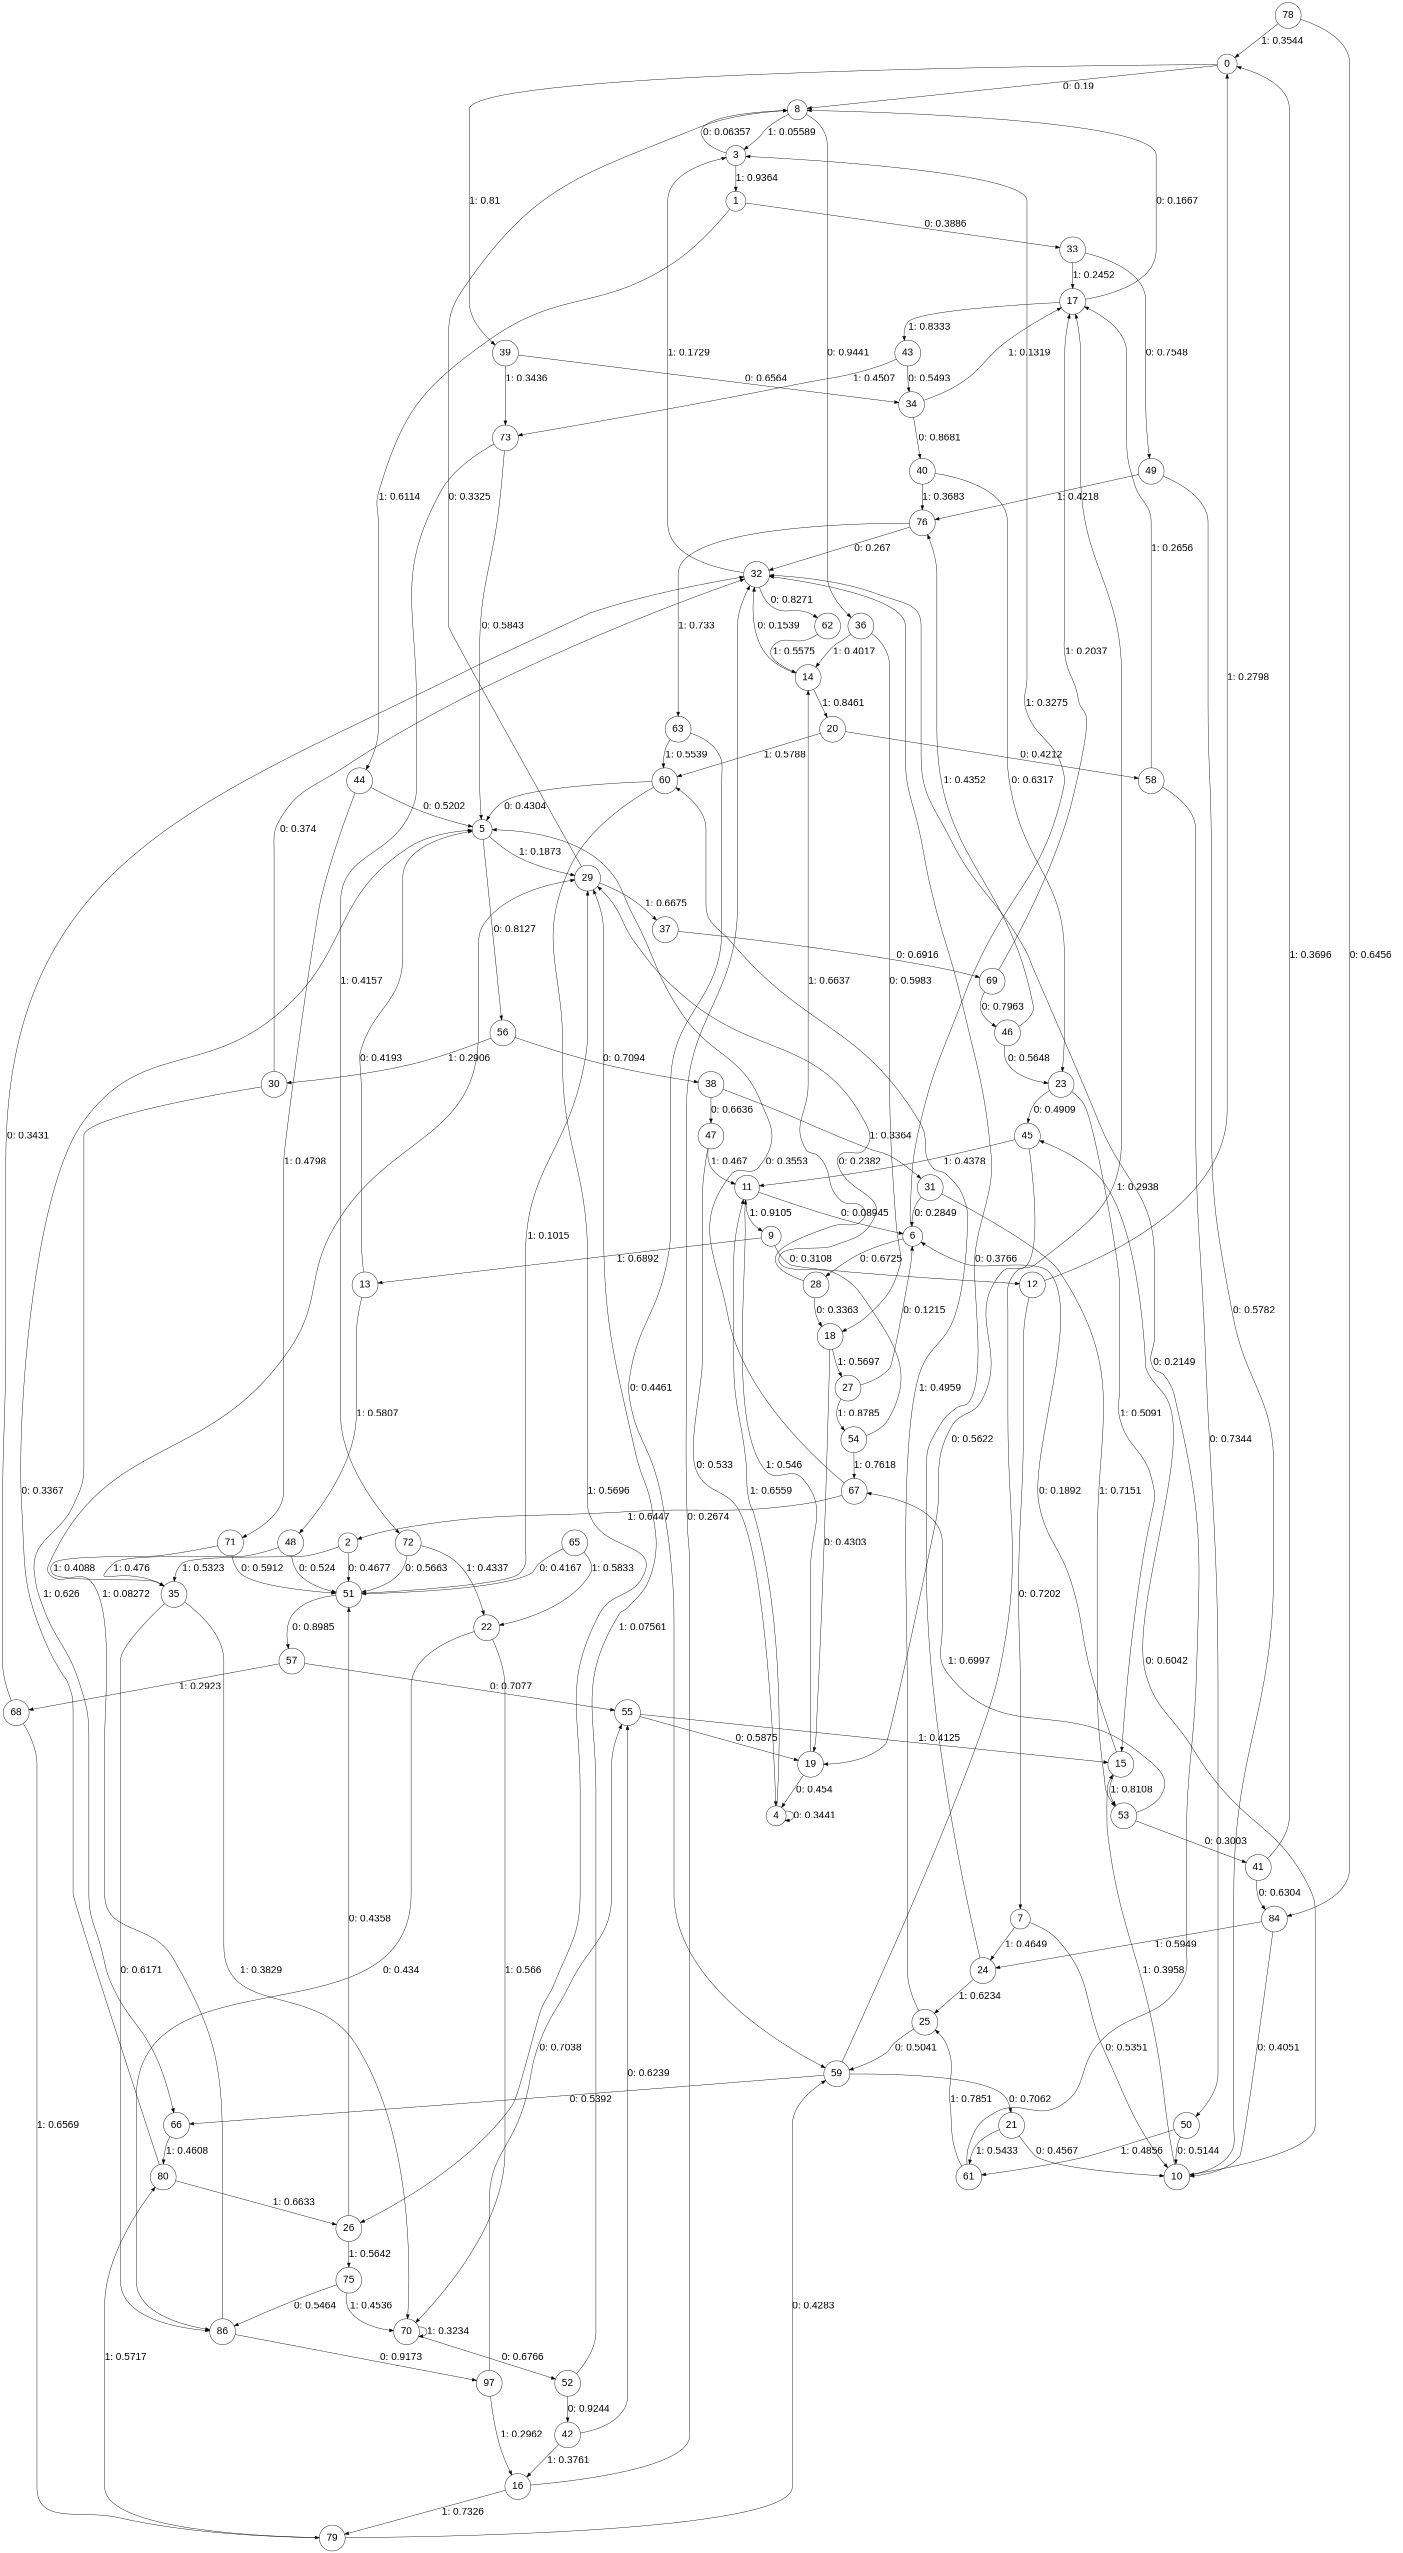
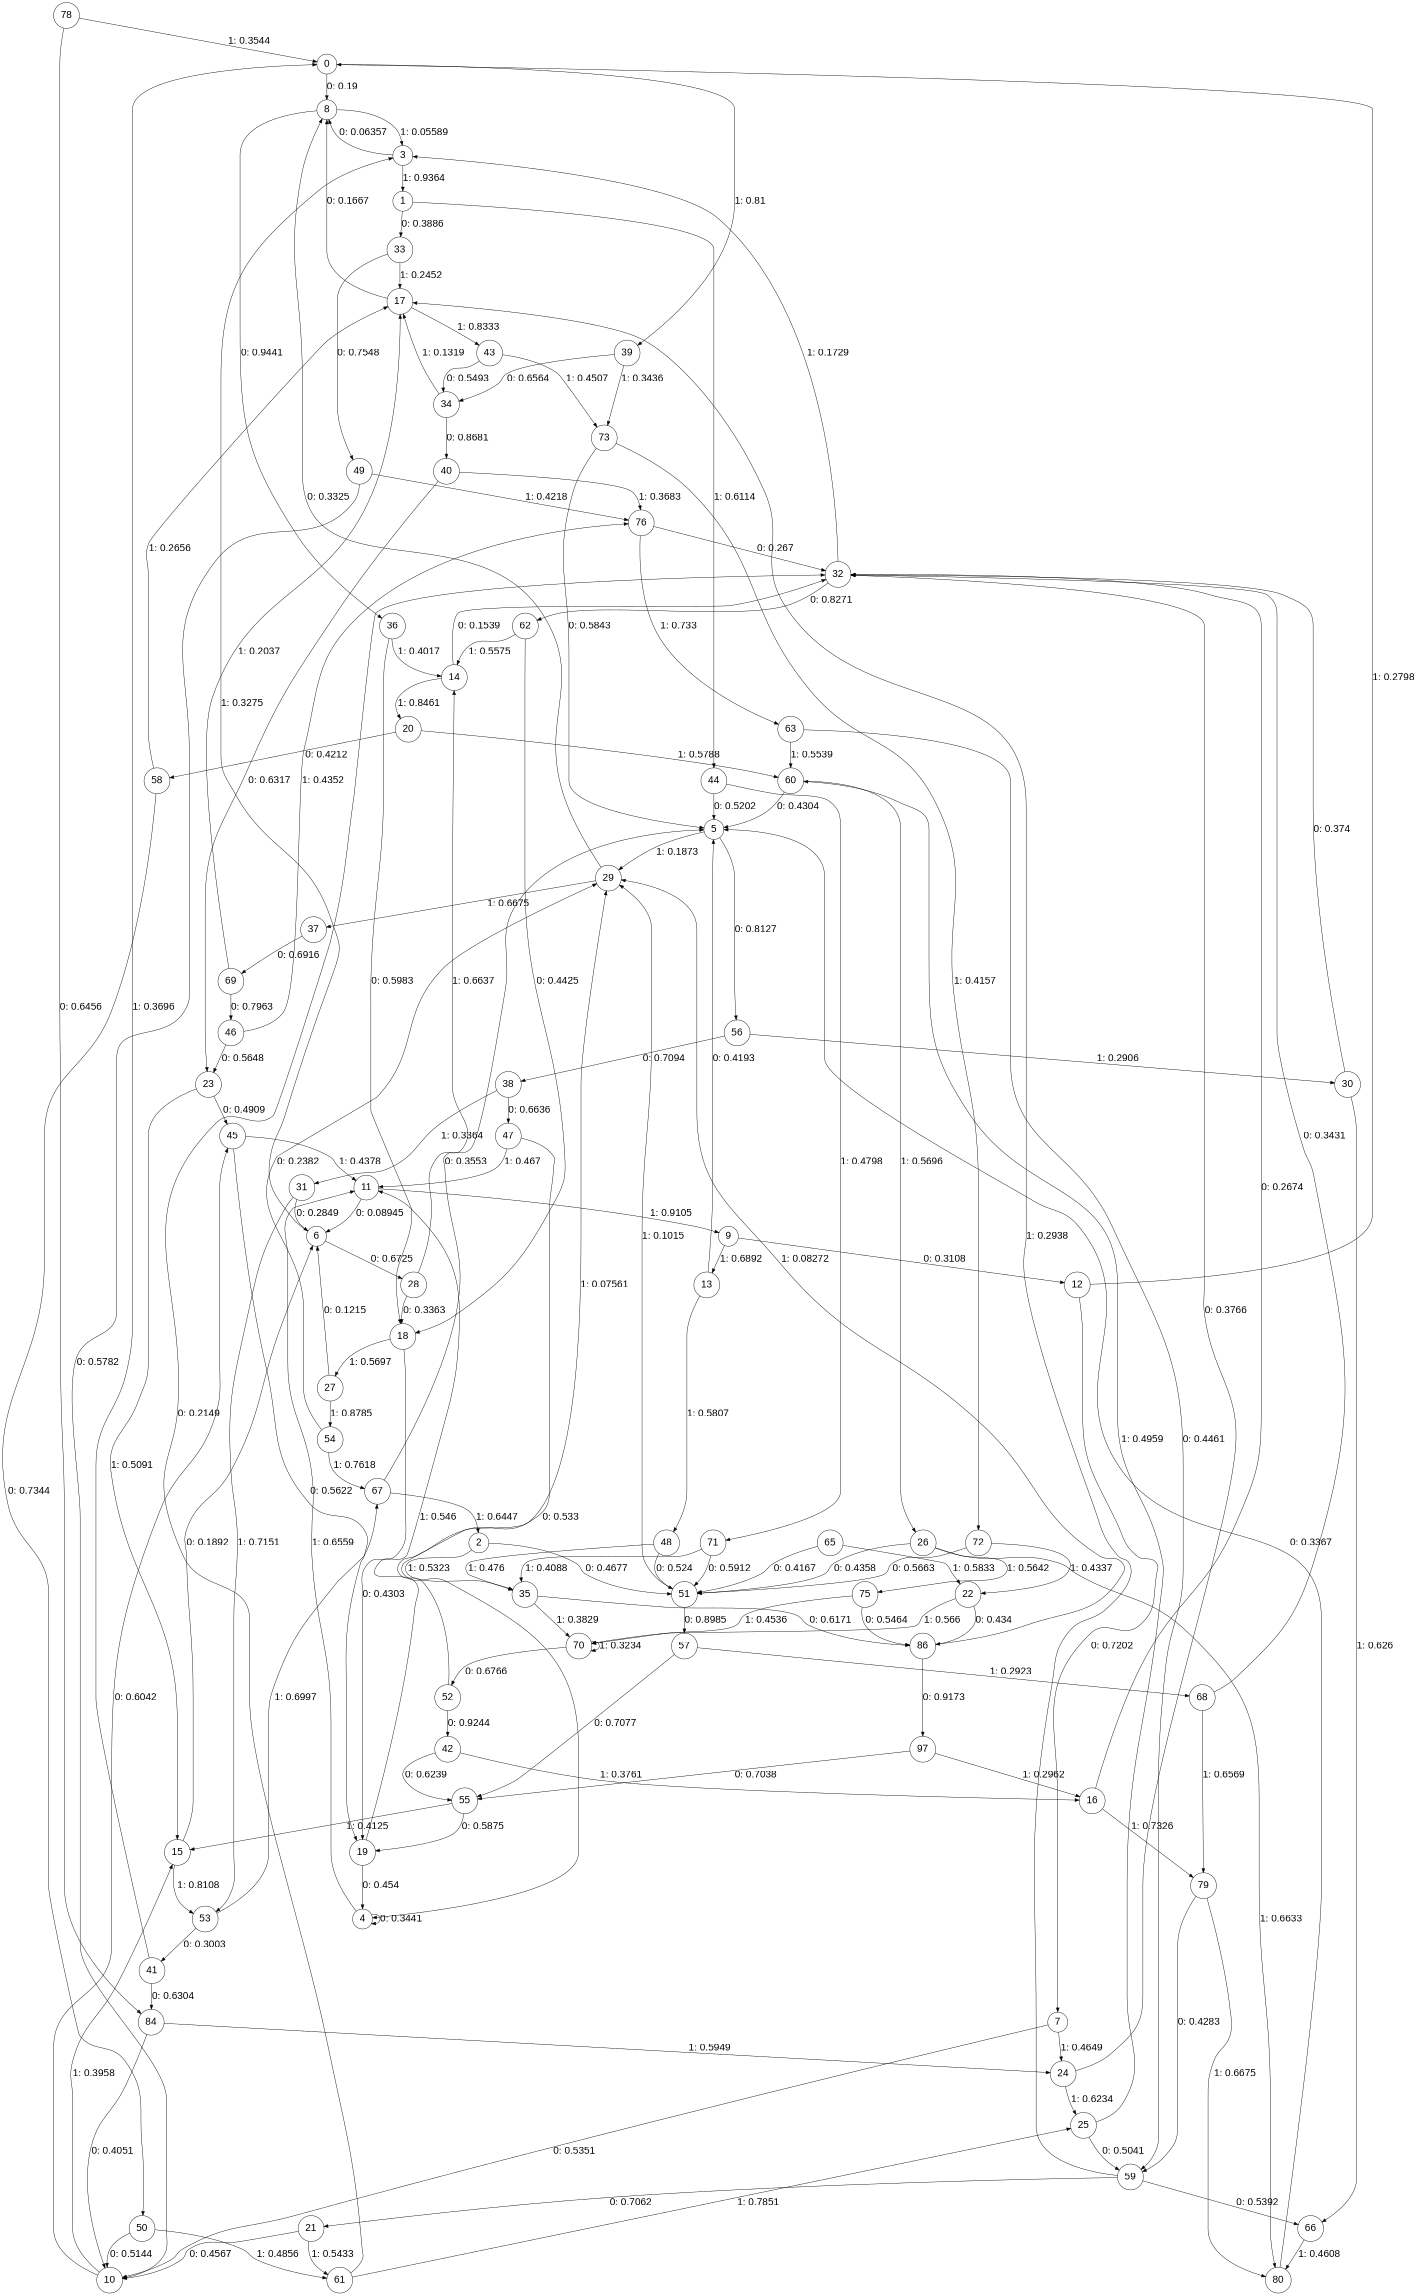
edge "62" -> "18": added, label "0: 0.4425"
edge "80" -> "26": reversed
edge "79" -> "80": label "1: 0.5717   " -> "1: 0.6675   "
